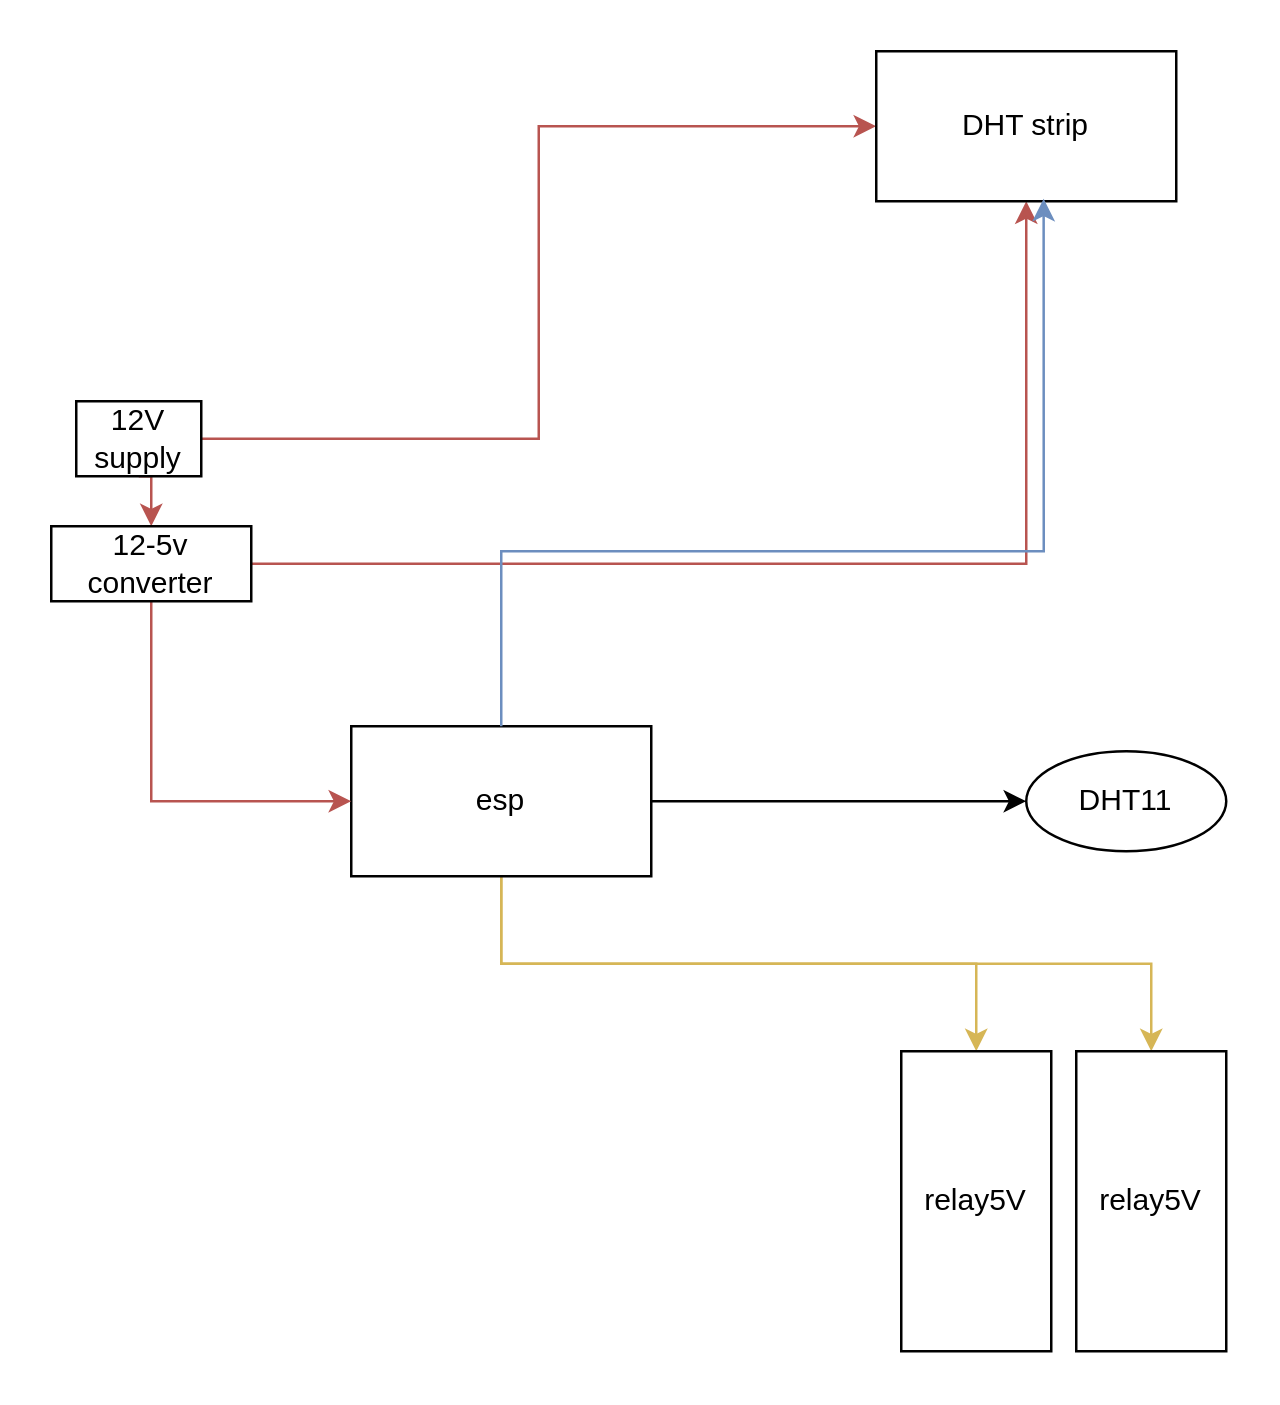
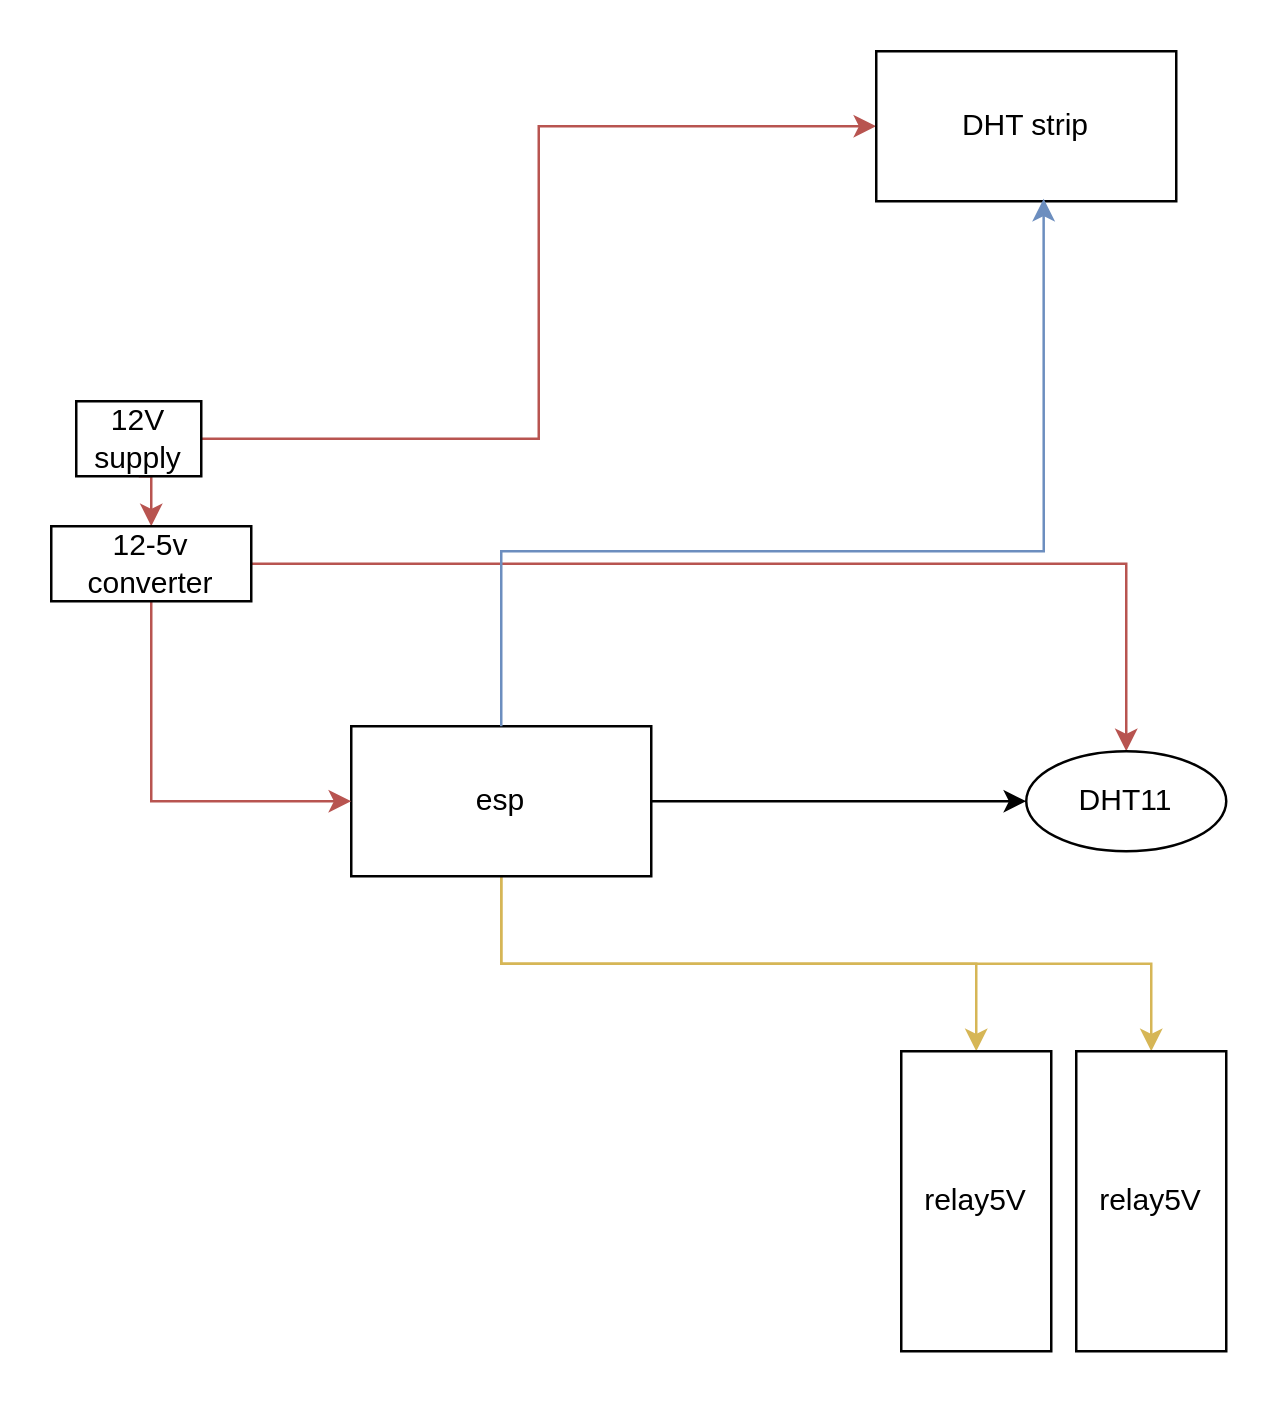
edge "12-5v converter" -> "DHT strip": now "12-5v converter" -> "DHT11"
